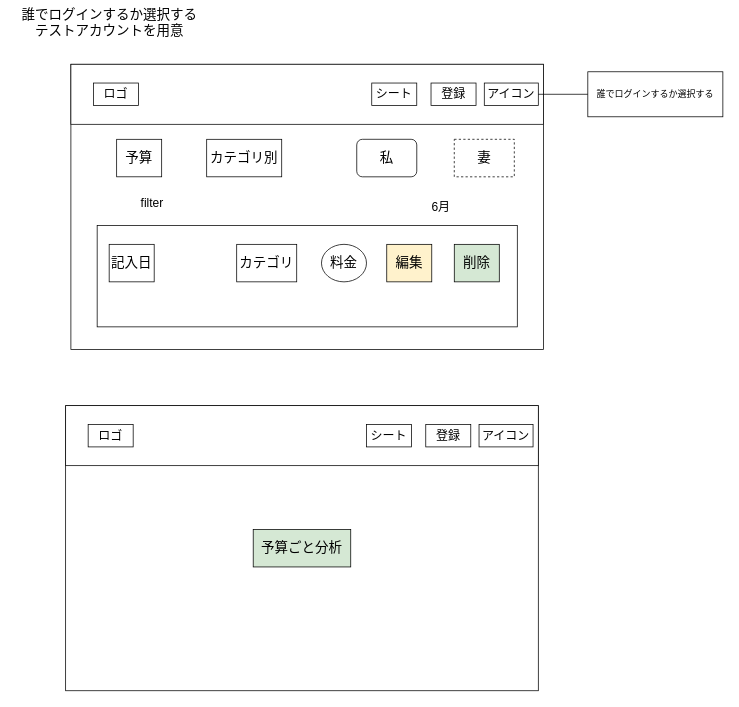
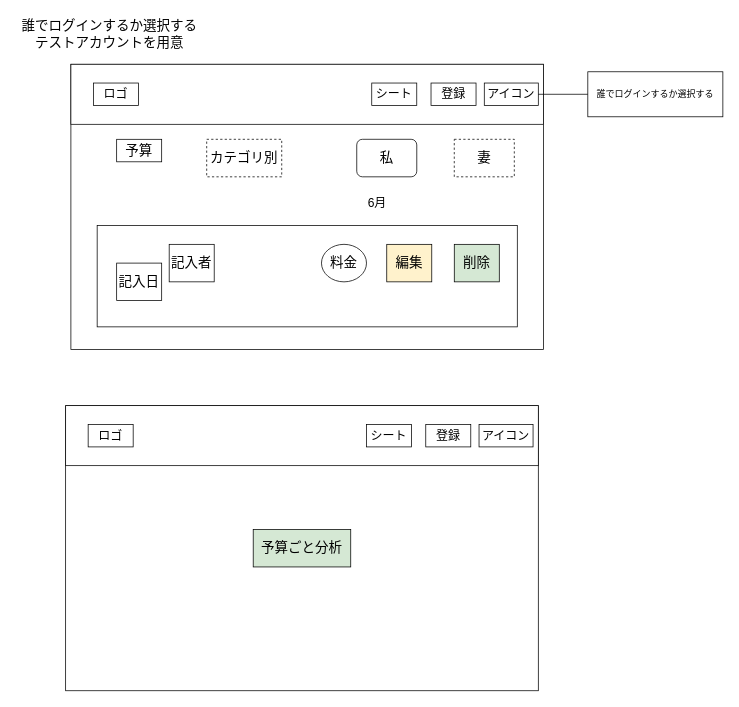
node "誰でログインするか選択する テストアカウントを用意": moved (109, 23) -> (109, 34)
node "予算": size 45x38 -> 45x23
node "カテゴリ別": style solid -> dashed
node "filter": removed
node "6月": moved (441, 207) -> (377, 203)
node "記入日": moved (132, 263) -> (139, 282)
node "記入者": added
node "カテゴリ": removed
